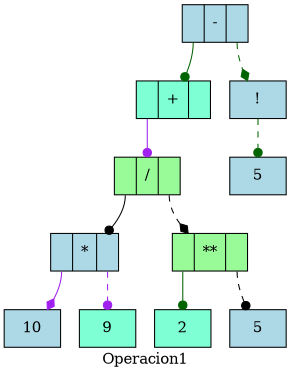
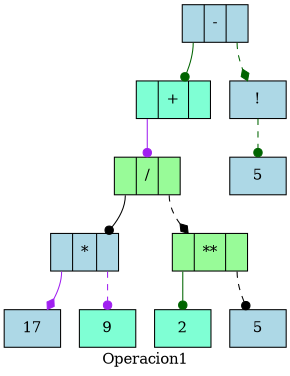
node "10": label "10" -> "17"
